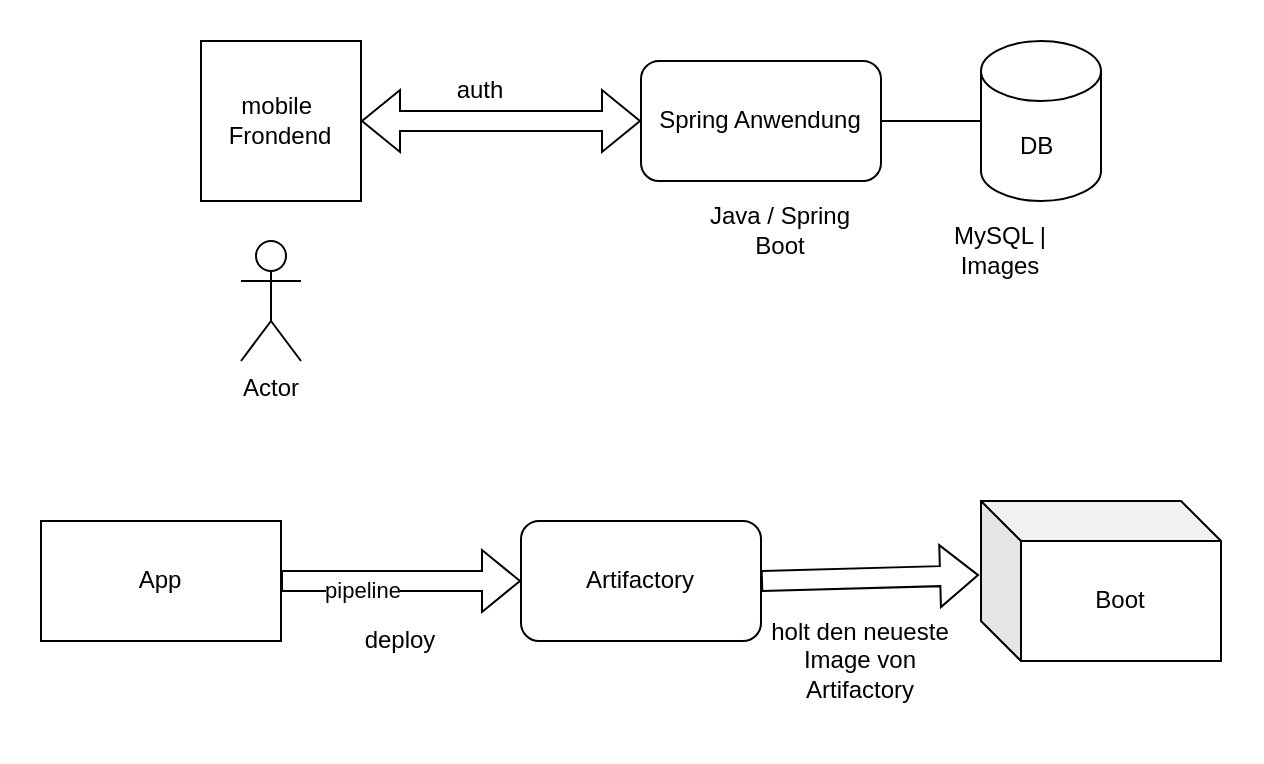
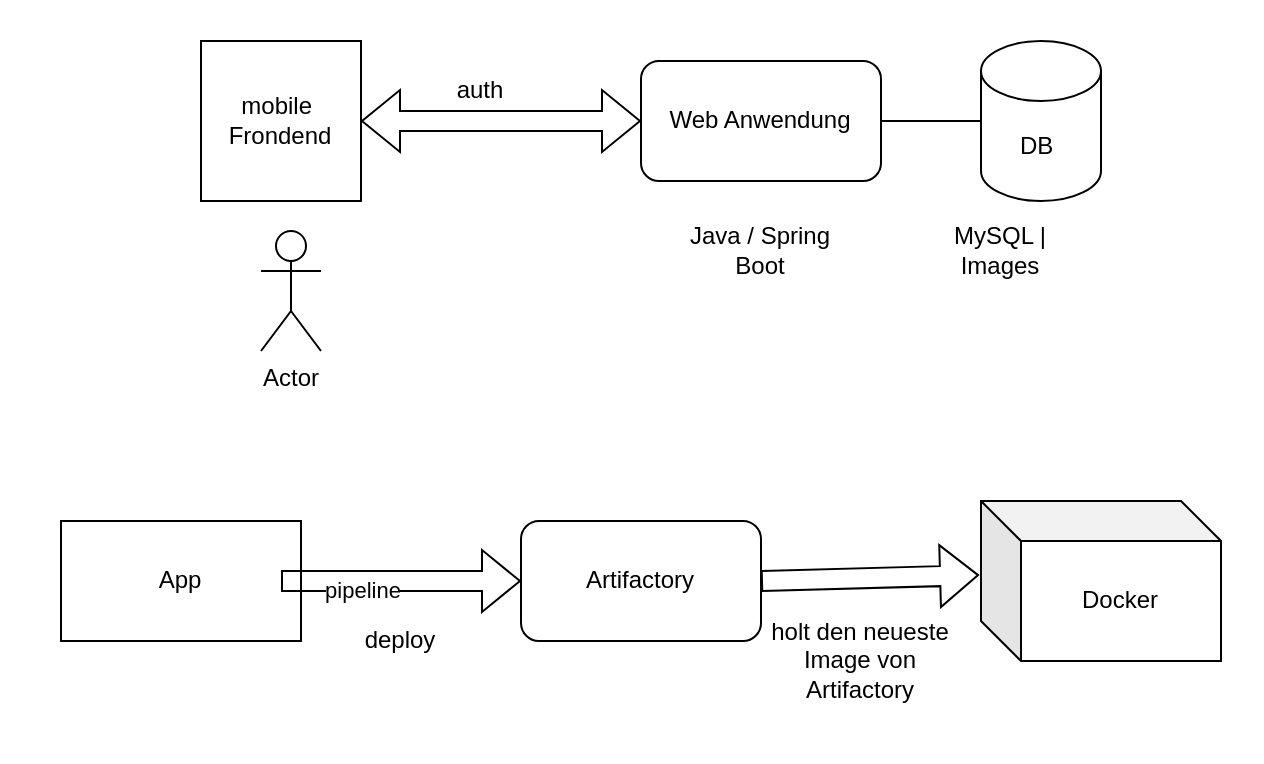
node "Spring Anwendung": label "Spring Anwendung" -> "Web Anwendung"
node "Java / Spring Boot": moved (781, 231) -> (761, 251)
node "Actor": moved (271, 301) -> (291, 291)
node "App": moved (161, 581) -> (181, 581)
node "Boot": label "Boot" -> "Docker"
